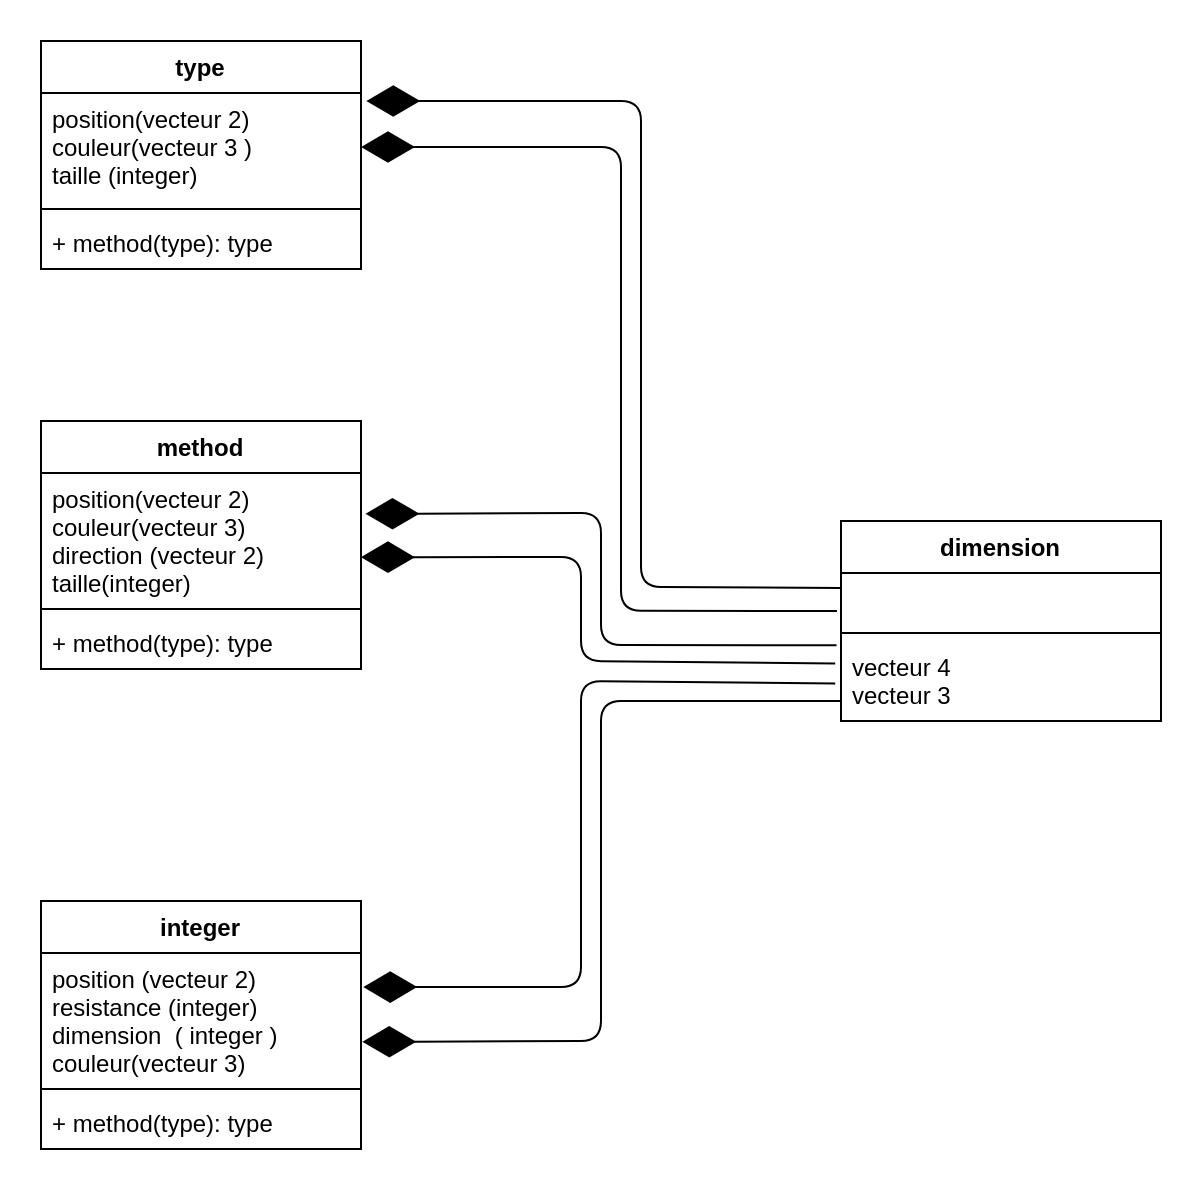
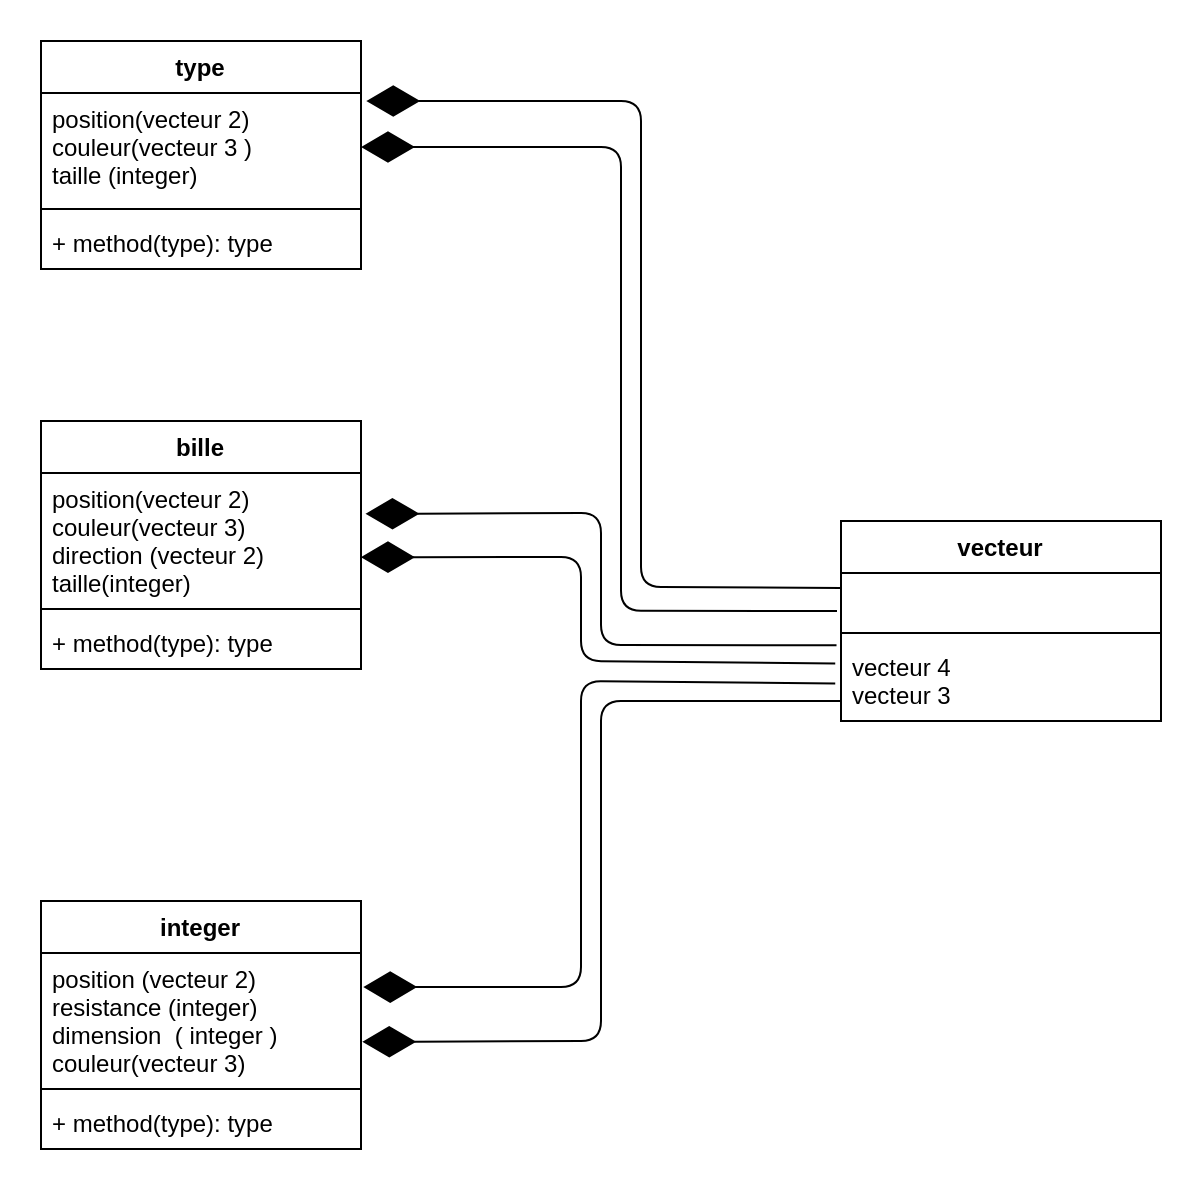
node "method": label "method" -> "bille"
node "dimension": label "dimension" -> "vecteur"
